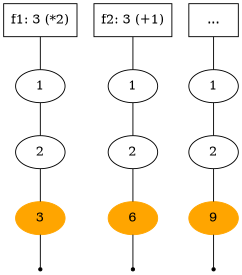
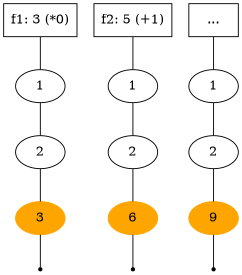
node "f1: 3 (*2)": label "f1: 3 (*2)" -> "f1: 3 (*0)"
node "f2: 3 (+1)": label "f2: 3 (+1)" -> "f2: 5 (+1)"
